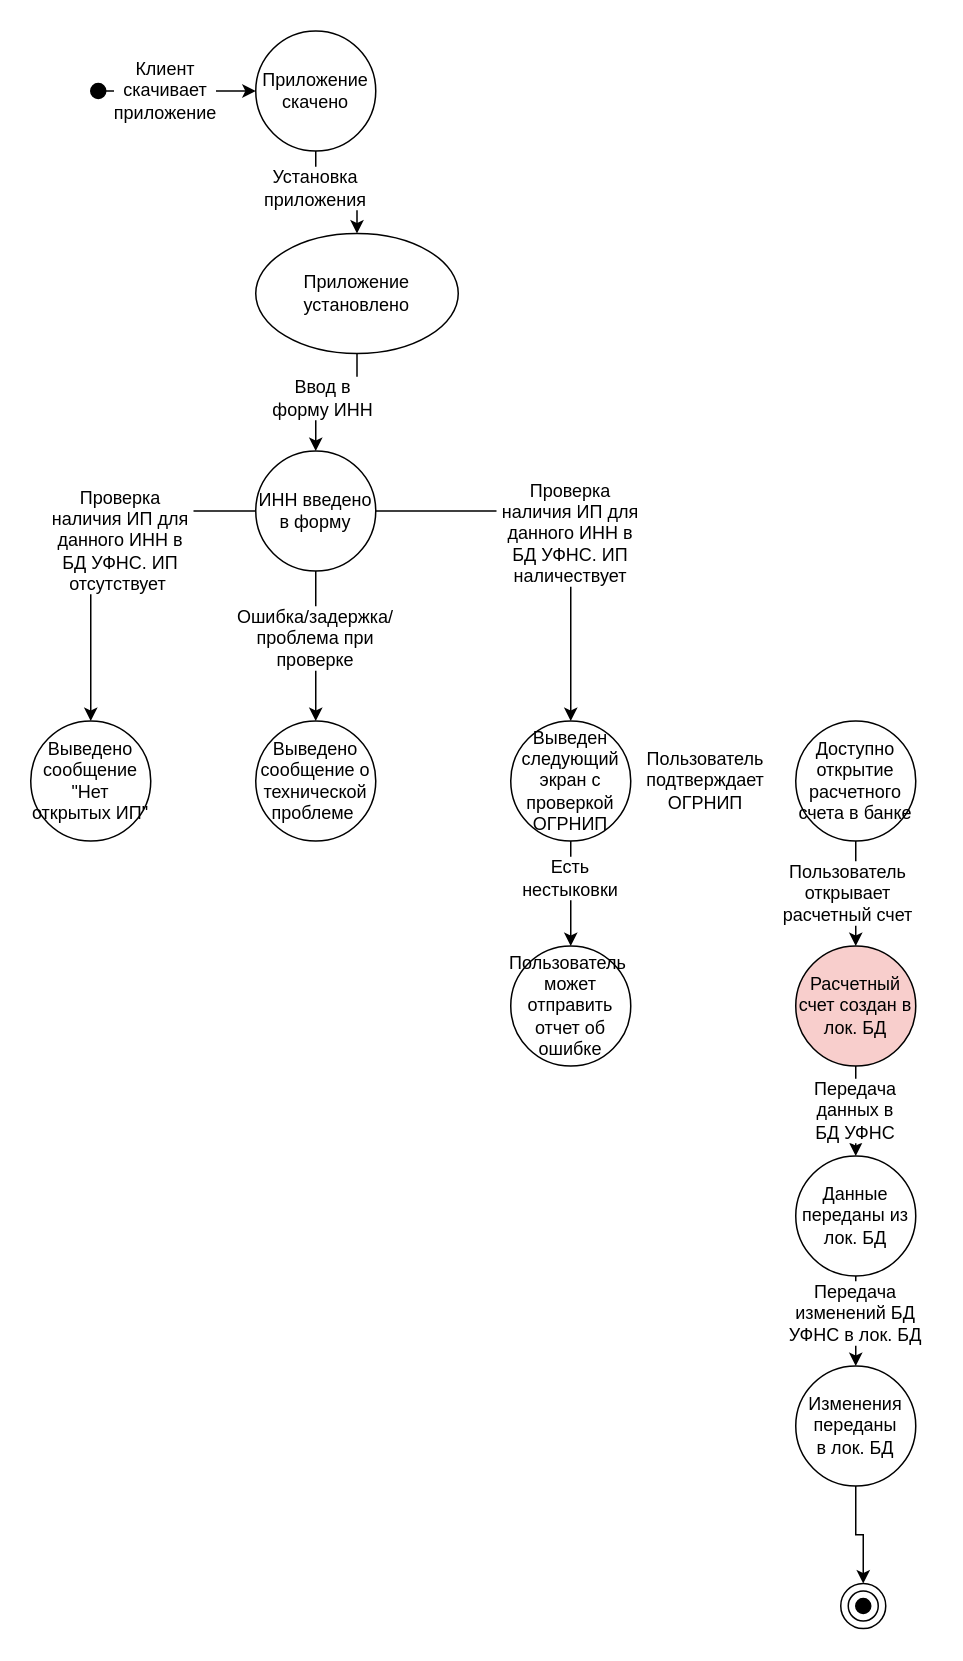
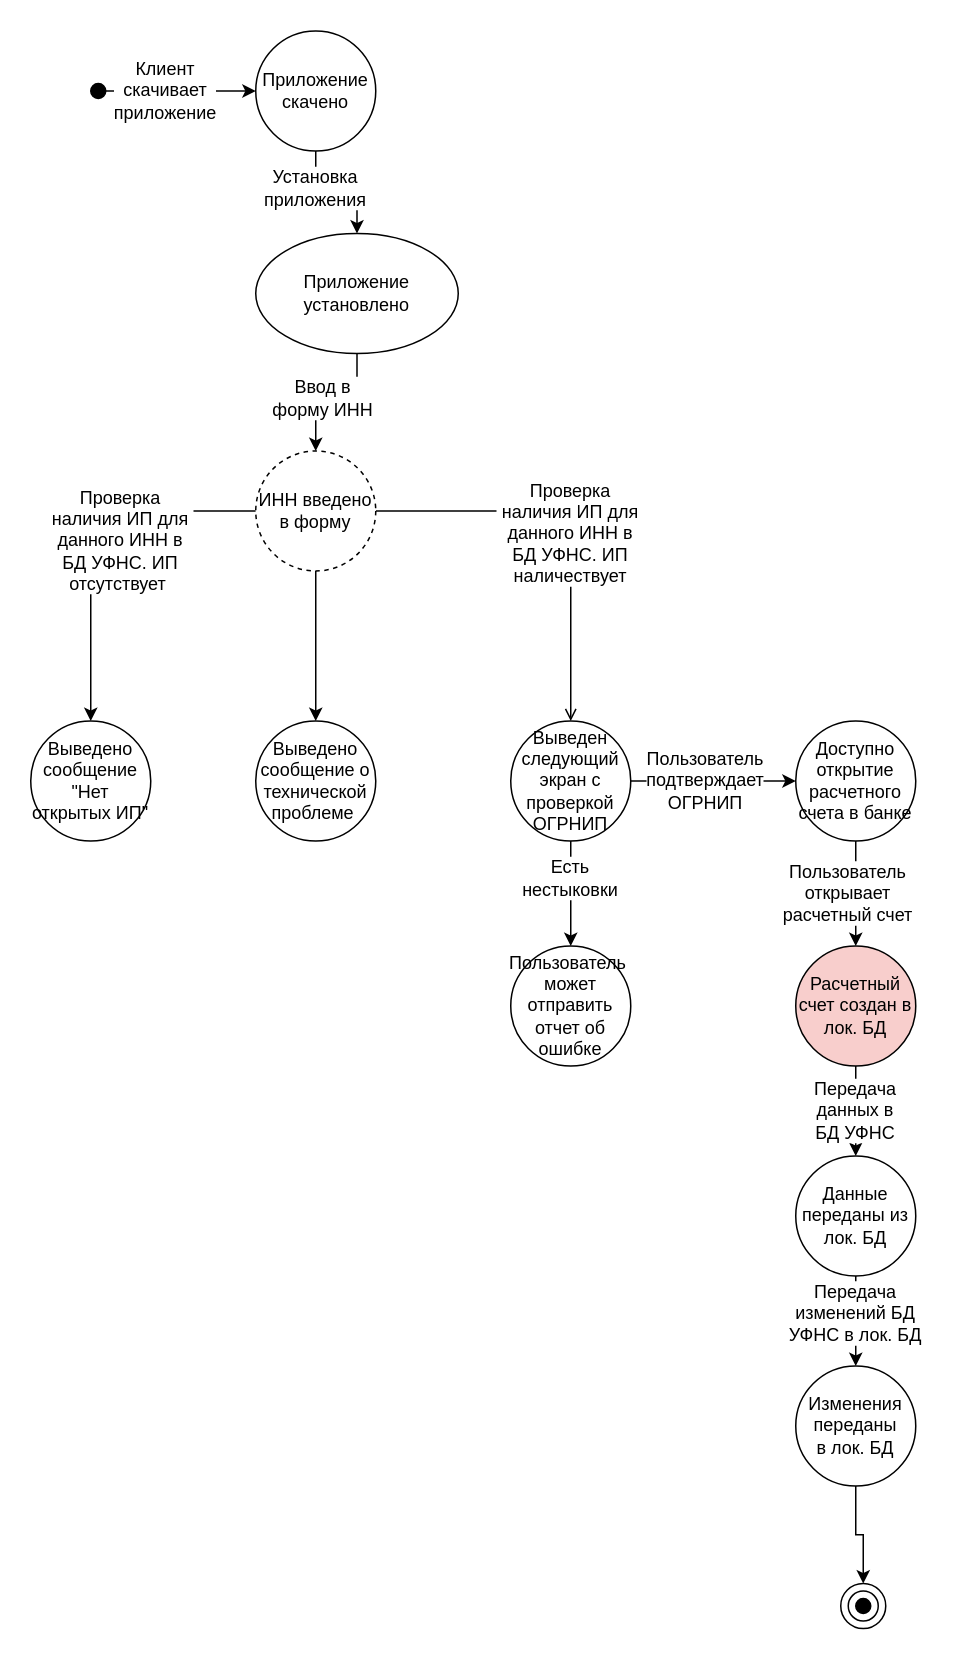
node "ИНН введено в форму": style solid -> dashed
node "Ошибка/задержка/проблема при проверке": removed
edge "ИНН введено в форму" -> "Выведен следующий экран с проверкой ОГРНИП": arrowhead classic -> open
edge "Выведен следующий экран с проверкой ОГРНИП" -> "Доступно открытие расчетного счета в банке": added
